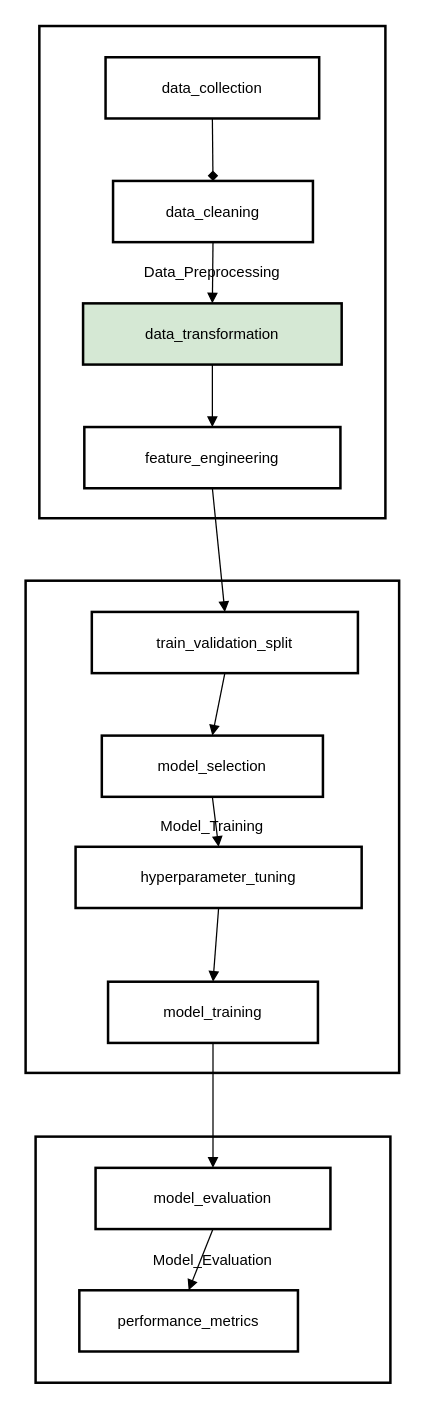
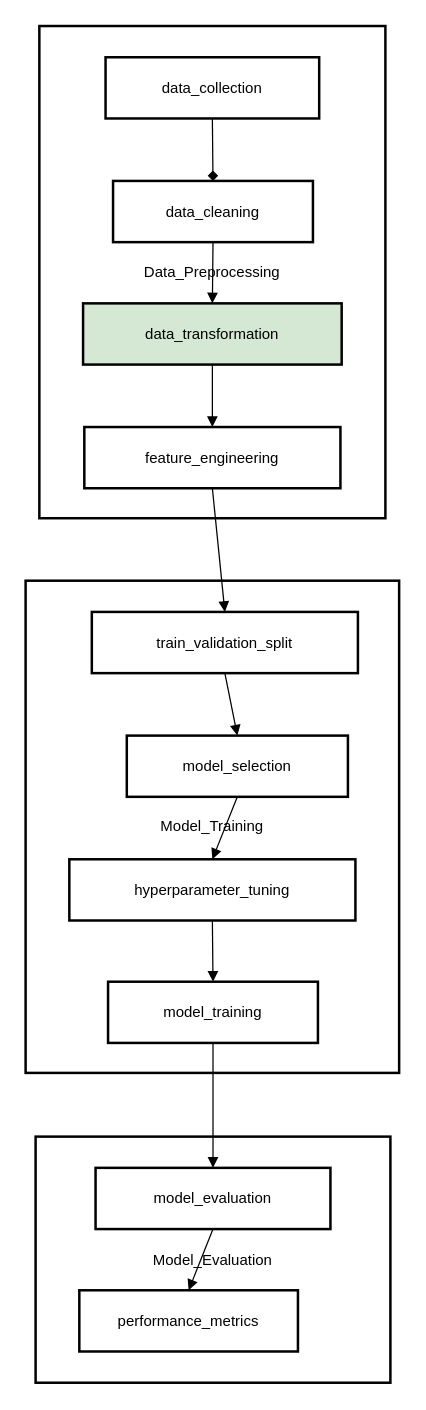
node "model_selection": moved (213, 766) -> (238, 766)
node "hyperparameter_tuning": moved (219, 878) -> (213, 890)
